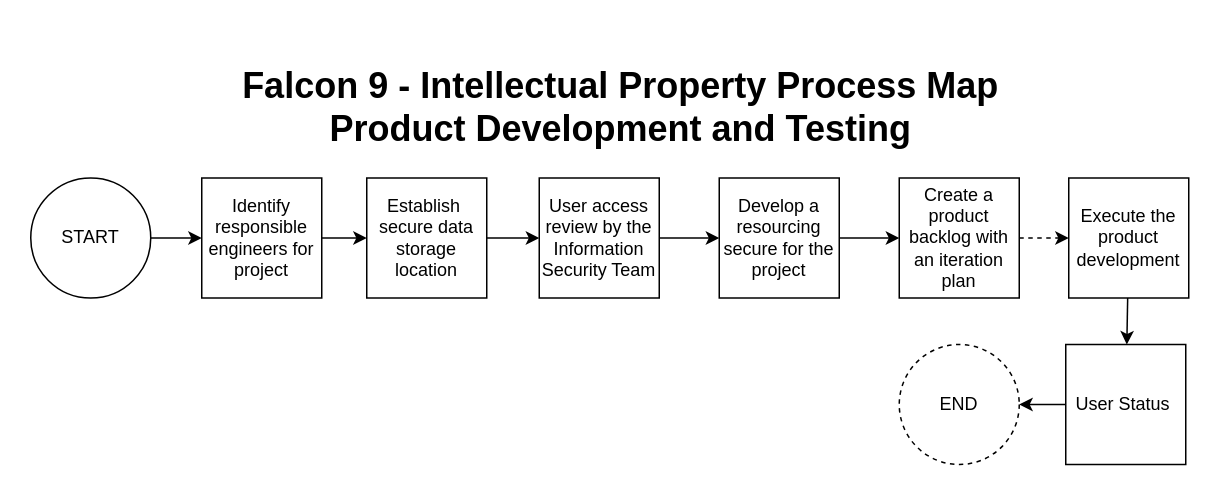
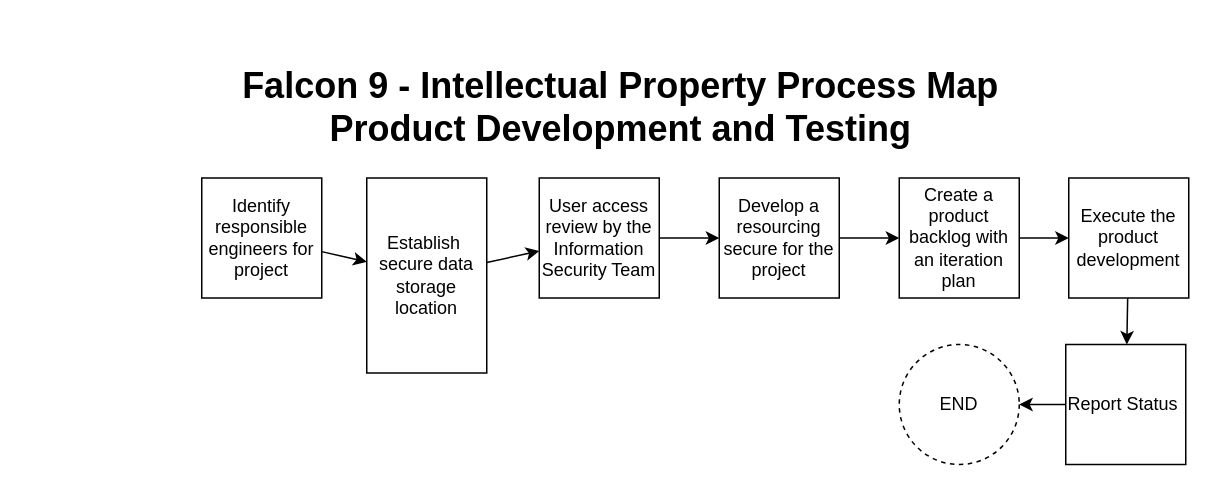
node "START": removed
edge "START" -> "Identify responsible engineers for project": removed
node "Establish secure data storage location": size 120x120 -> 120x195
edge "Create a product backlog with an iteration plan" -> "Execute the product development": style dashed -> solid
node "User Status": label "User Status" -> "Report Status"
